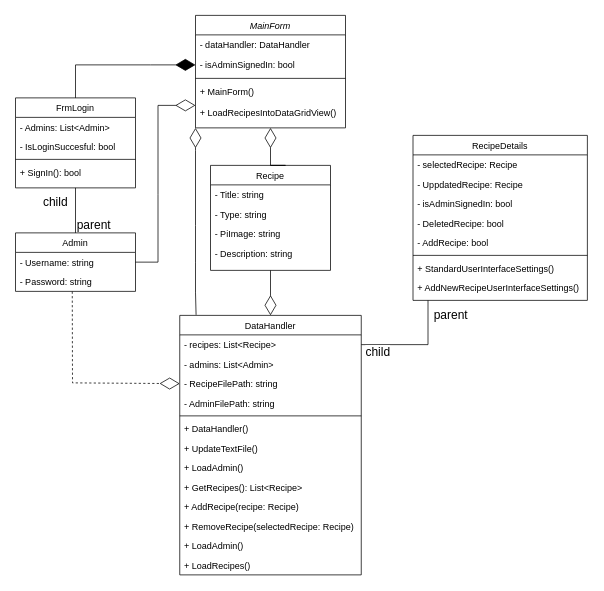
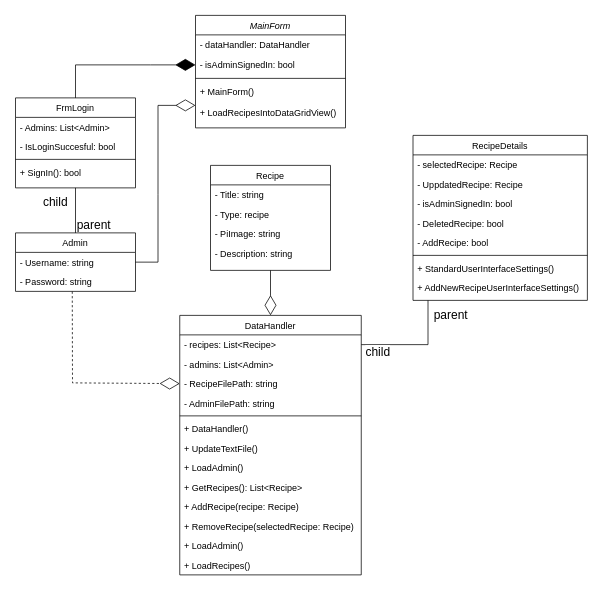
edge "Recipe" -> "MainForm": removed
node "- Type: string": label "- Type: string" -> "- Type: recipe"
edge "DataHandler" -> "MainForm": removed
